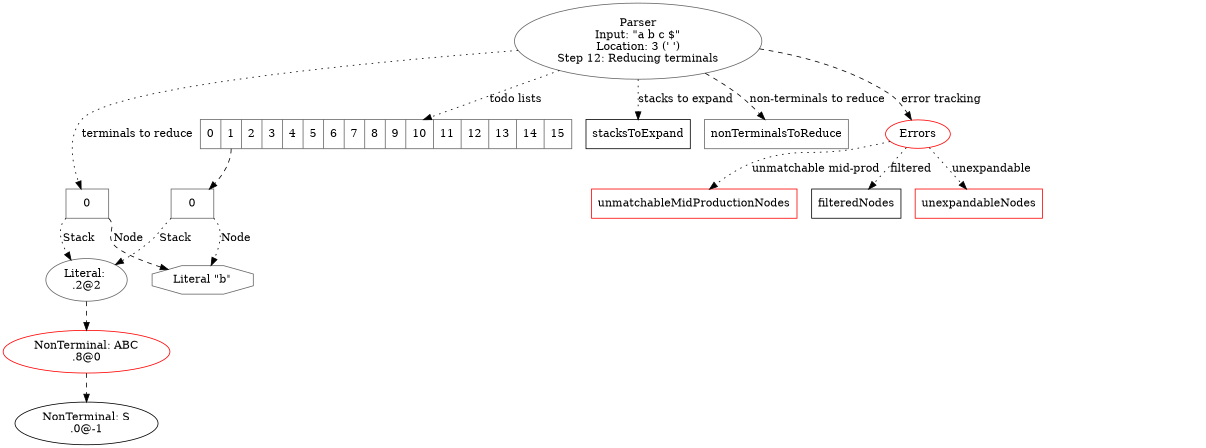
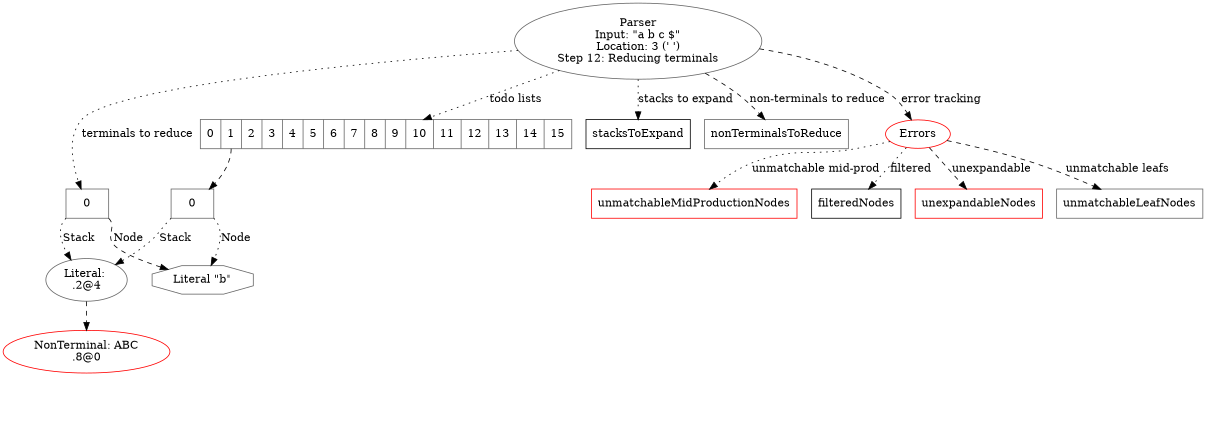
edge "Errors" -> "unexpandableNodes": style dotted -> dashed
node "unmatchableLeafNodes": added
node "Literal: .2@2": label "Literal: .2@2" -> "Literal: .2@4"
node "NonTerminal: S .0@-1": removed
